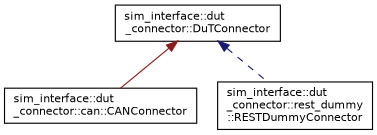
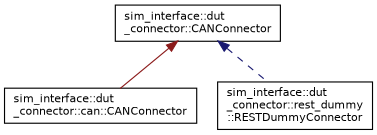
node "sim_interface::dut _connector::DuTConnector": label "sim_interface::dut _connector::DuTConnector" -> "sim_interface::dut _connector::CANConnector"
